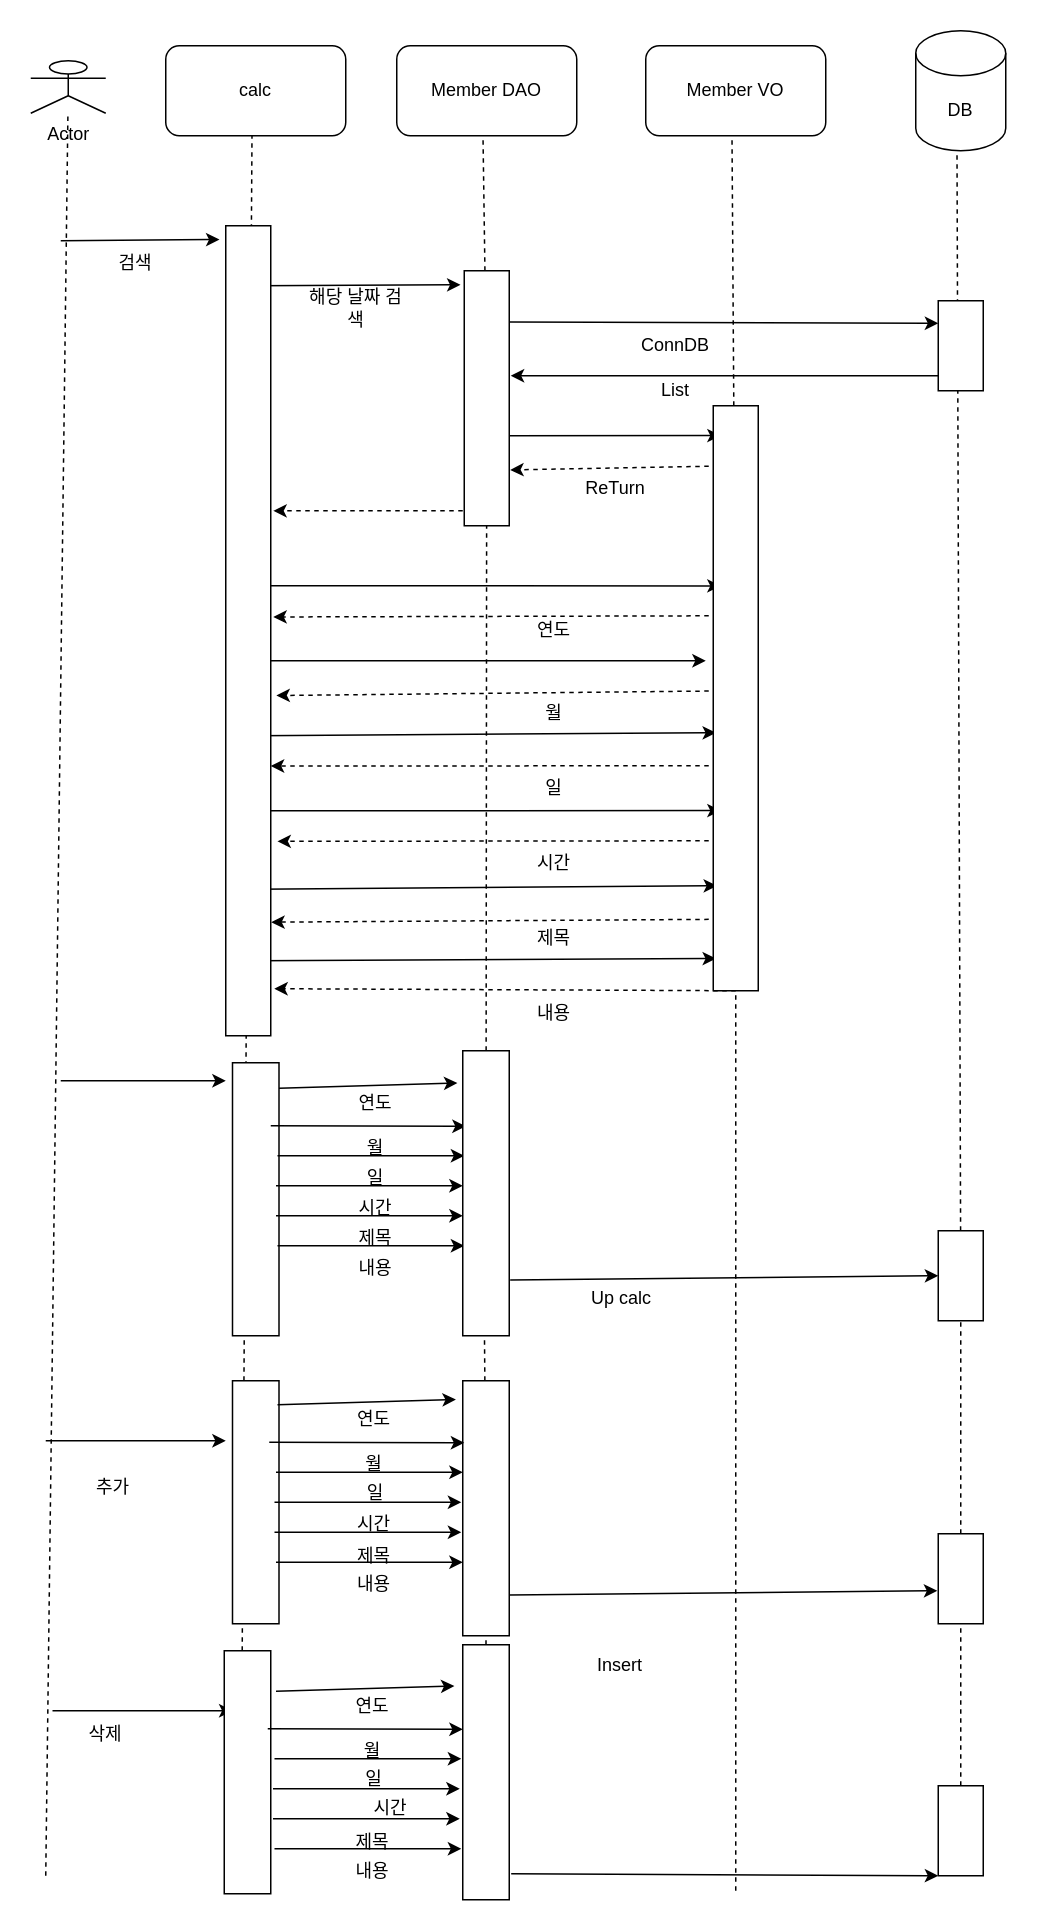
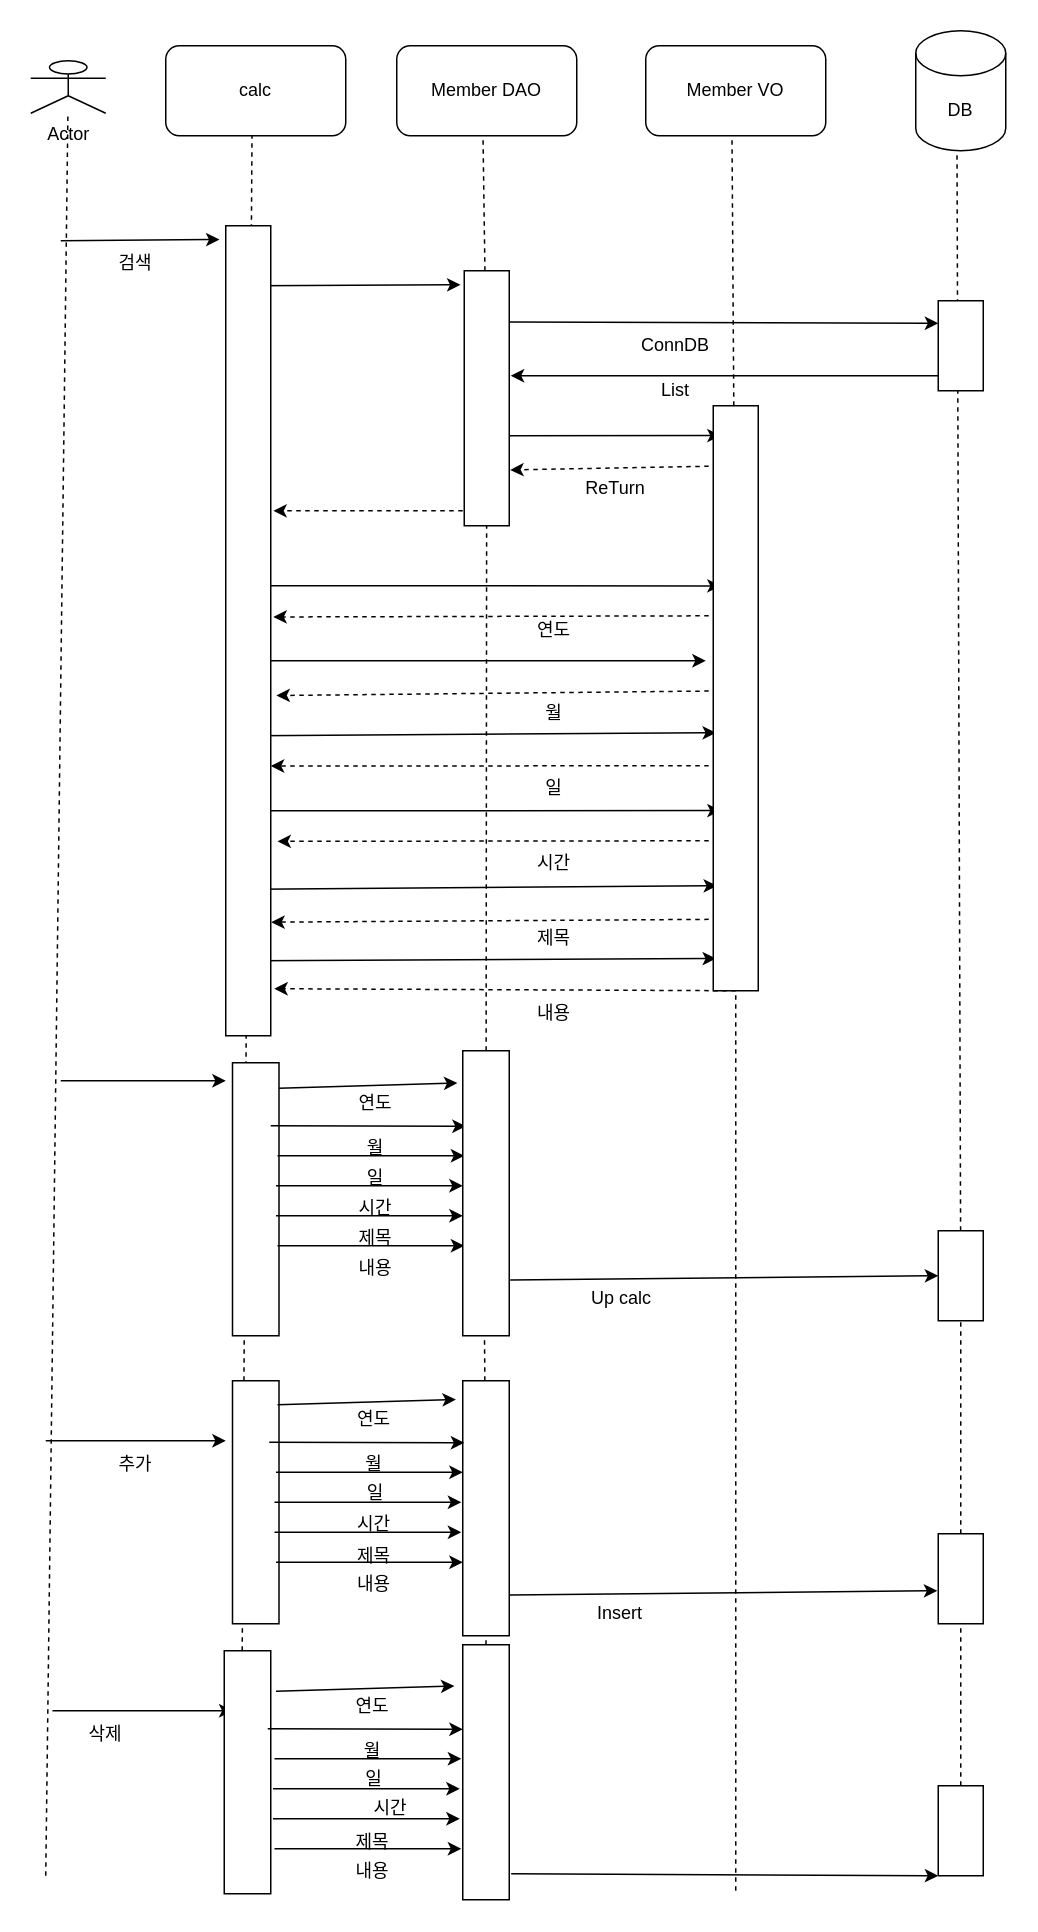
node "해당 날짜 검색": removed
node "추가": moved (113, 1487) -> (136, 1465)
node "Insert": moved (621, 1666) -> (621, 1613)
